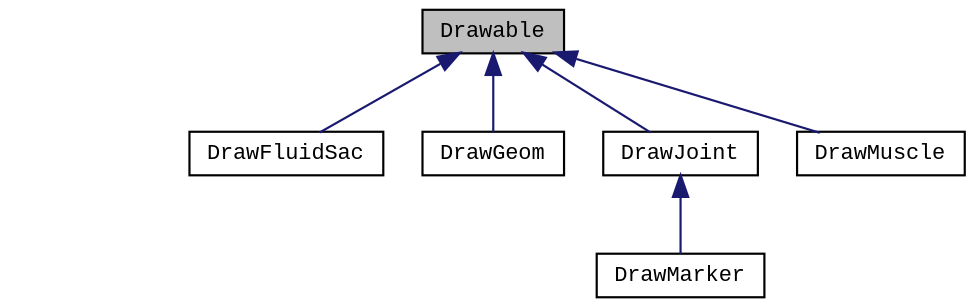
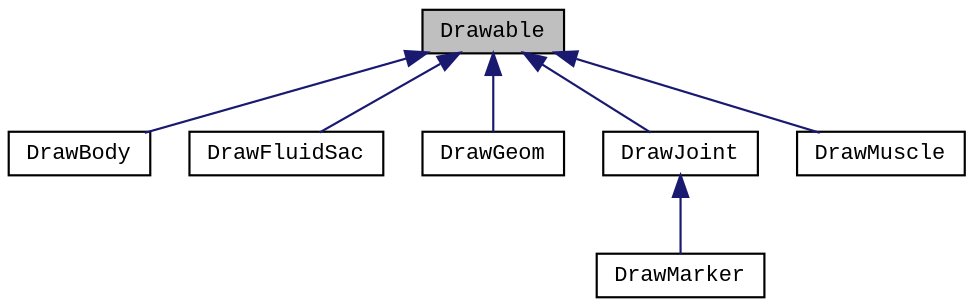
node "DrawBody": added
